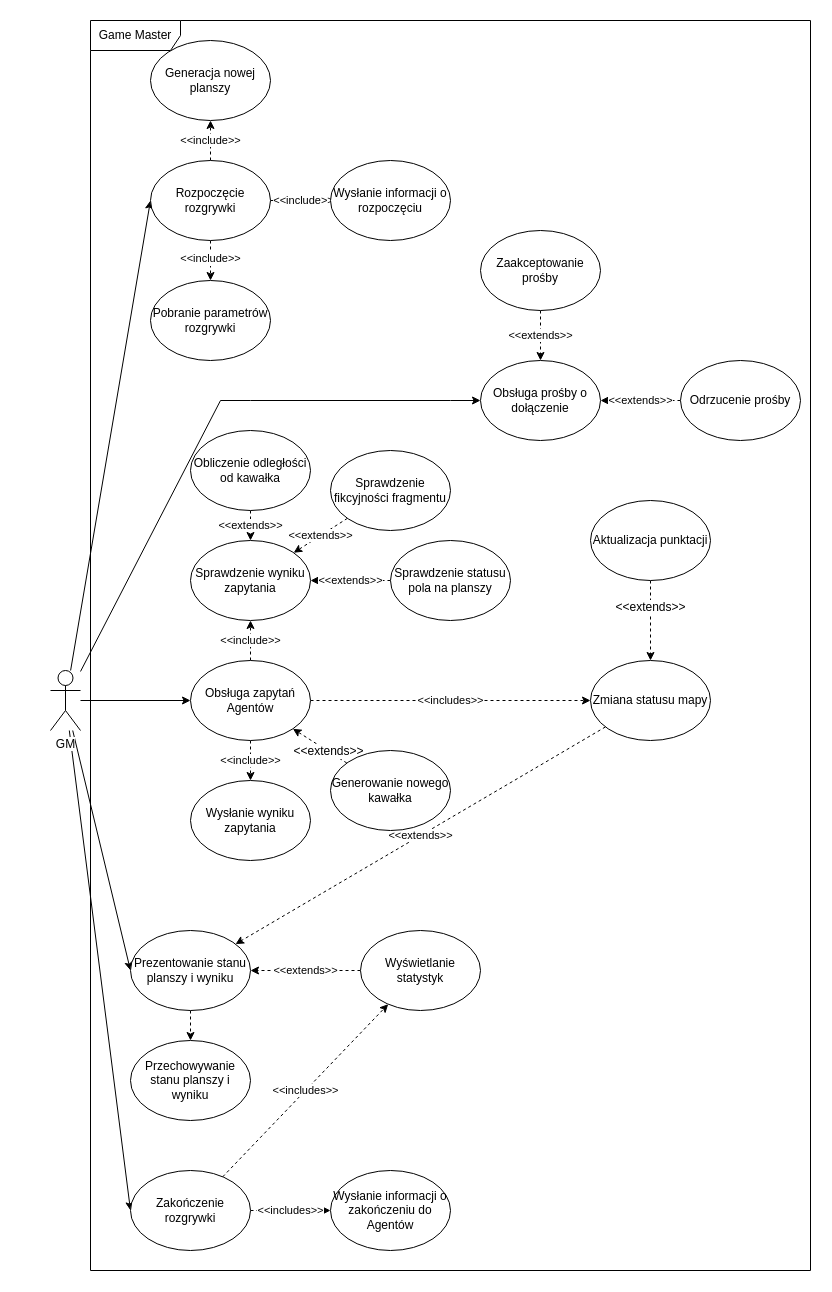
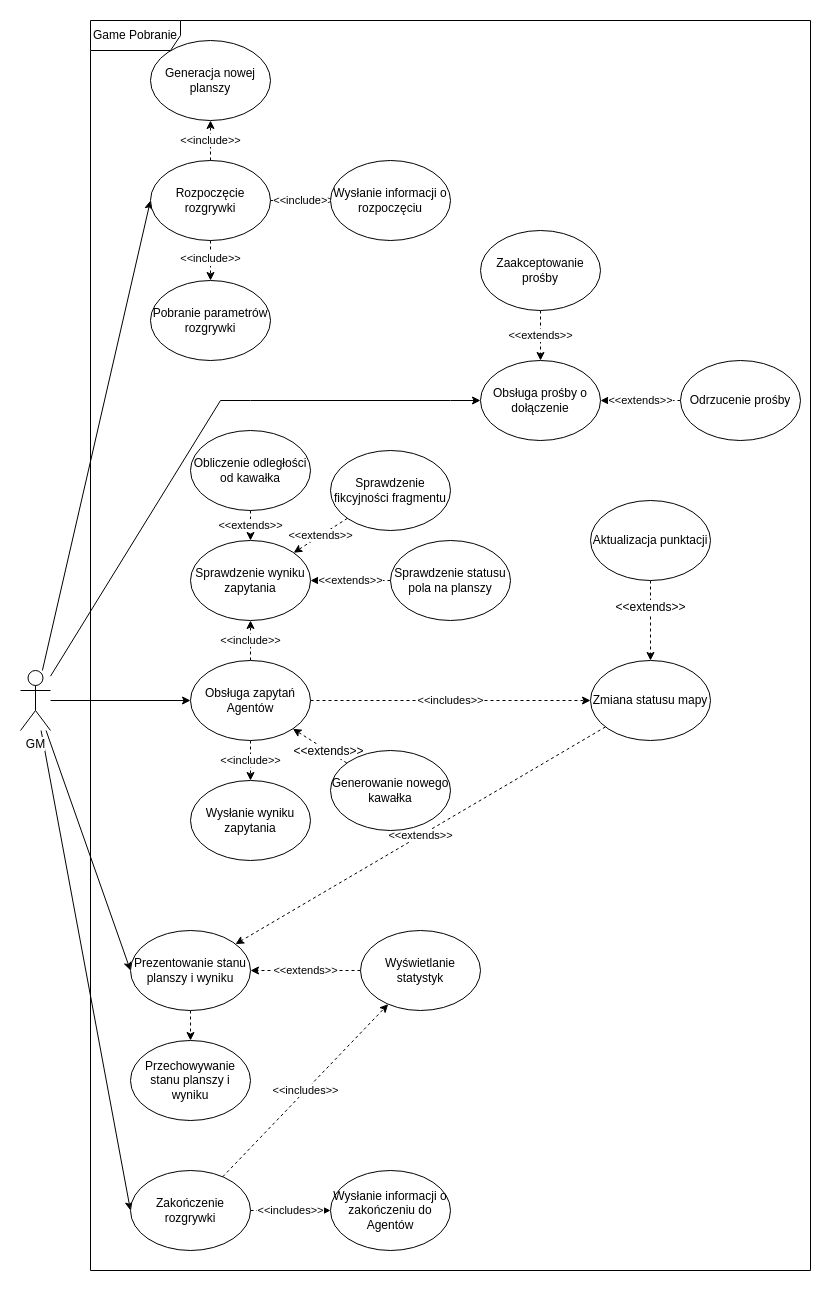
node "Game Master": label "Game Master" -> "Game Pobranie"
node "GM": moved (66, 701) -> (36, 701)
